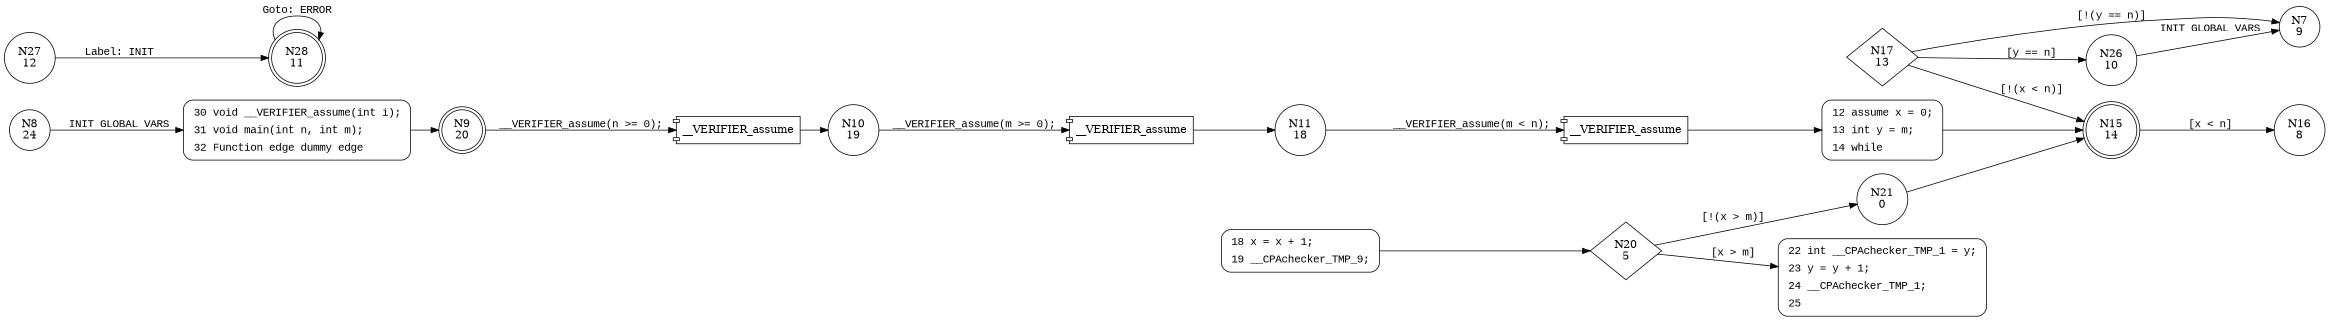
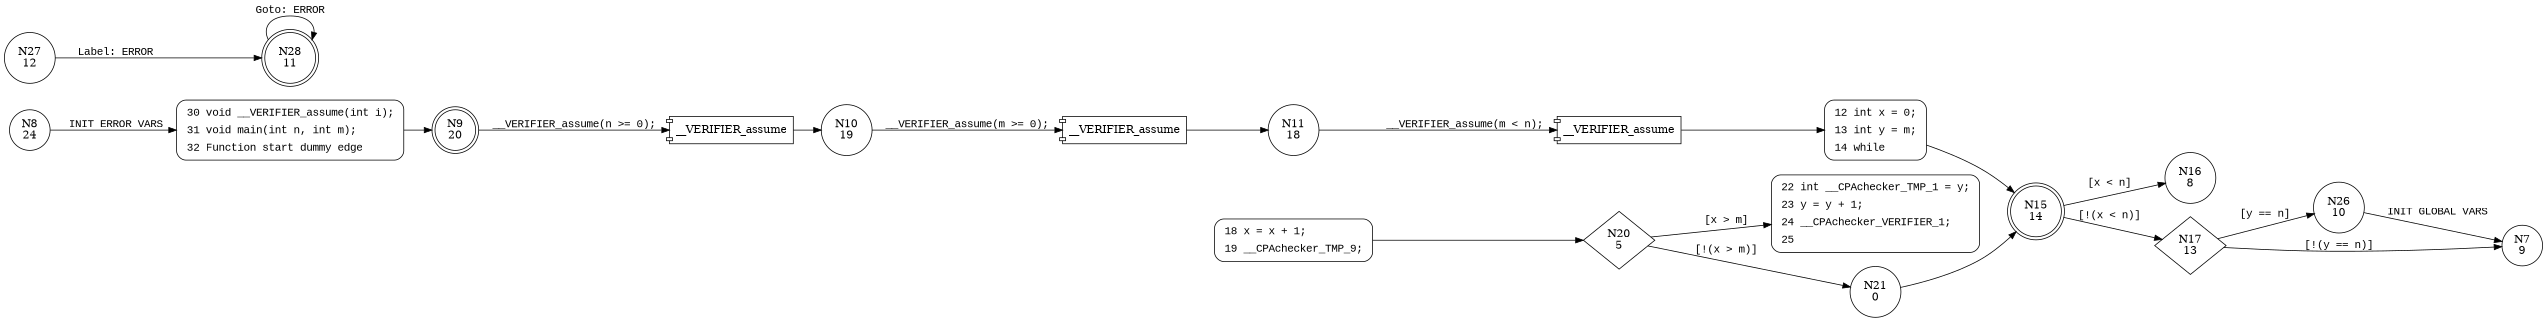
edge "N27 12" -> "N28 11": label "Label: INIT" -> "Label: ERROR"
edge "N17 13" -> "N15 14": reversed
node "12": text "assume x = 0;" -> "int x = 0;"
edge "N8 24" -> "30": label "INIT GLOBAL VARS" -> "INIT ERROR VARS"
node "30": text "Function edge dummy edge" -> "Function start dummy edge"
node "22": text "__CPAchecker_TMP_1;" -> "__CPAchecker_VERIFIER_1;"
